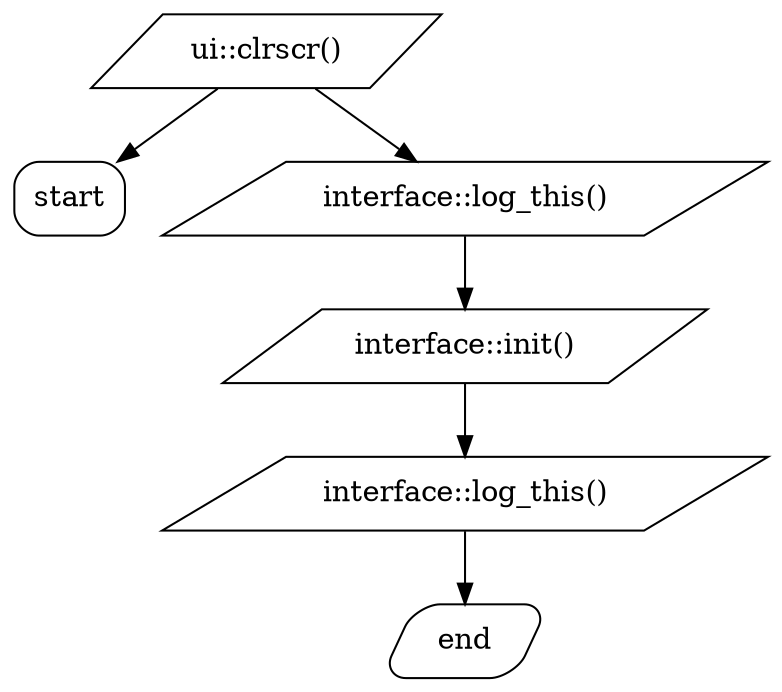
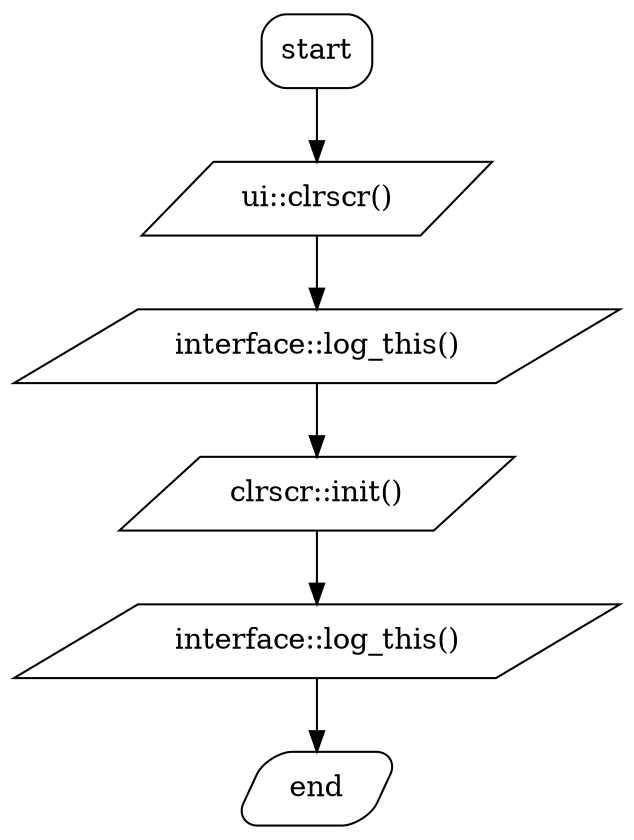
edge "ui::clrscr()" -> "start": reversed
node "interface::init()": label "interface::init()" -> "clrscr::init()"
